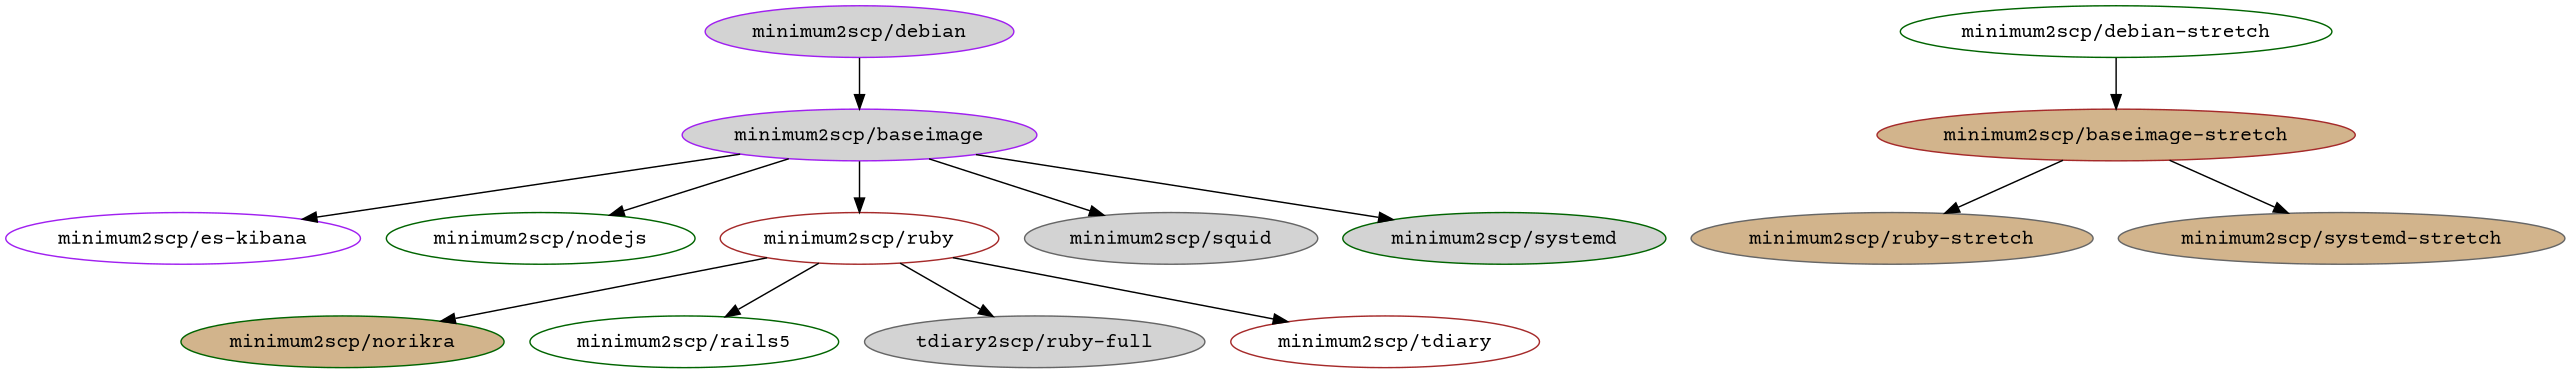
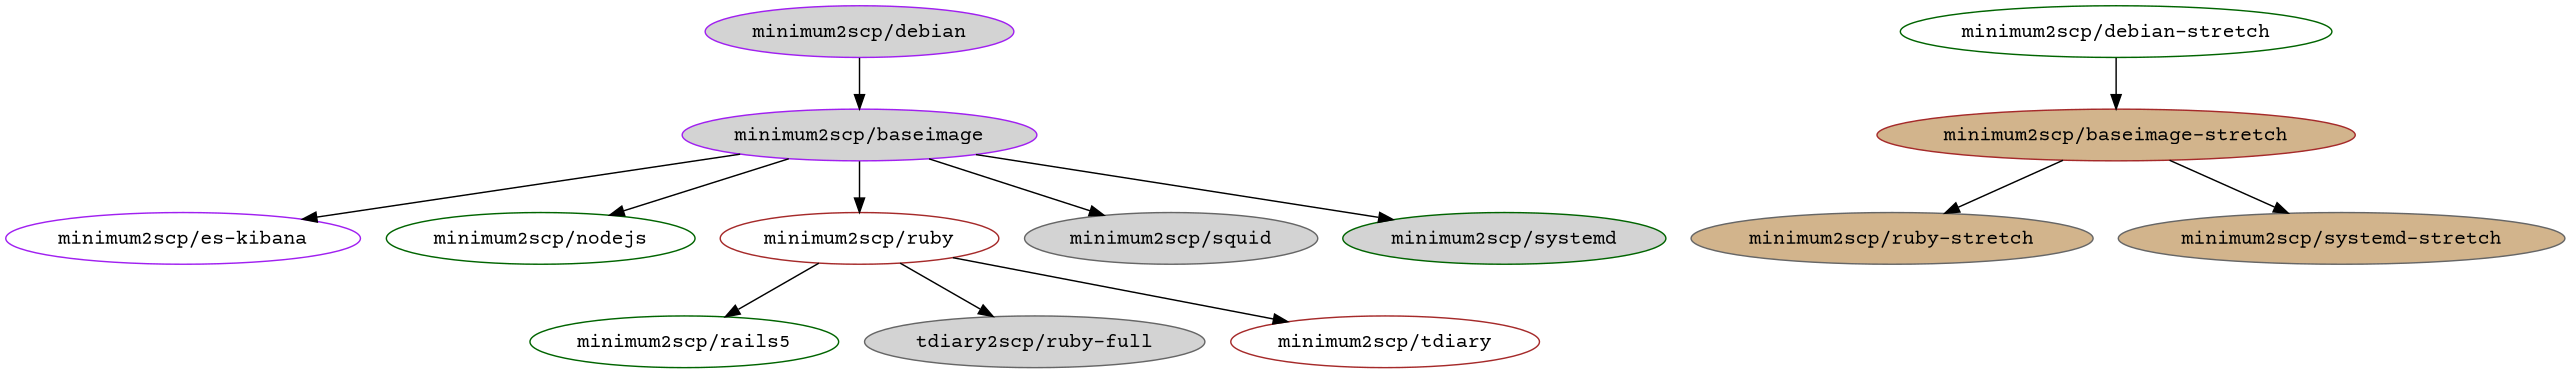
node "minimum2scp/norikra": removed
